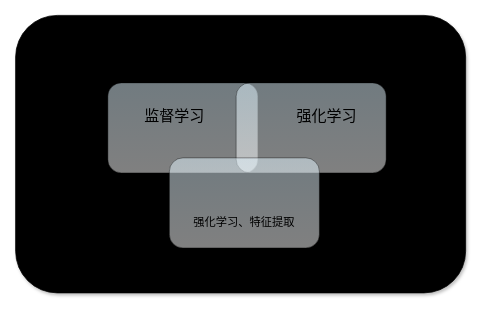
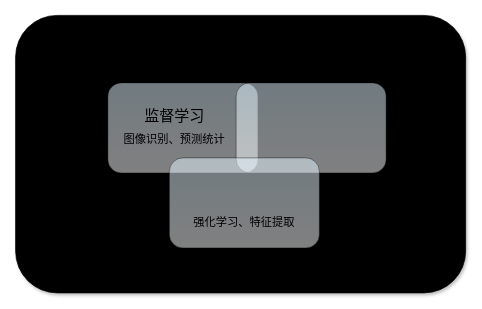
node "强化学习": removed
node "图像识别、预测统计": added
